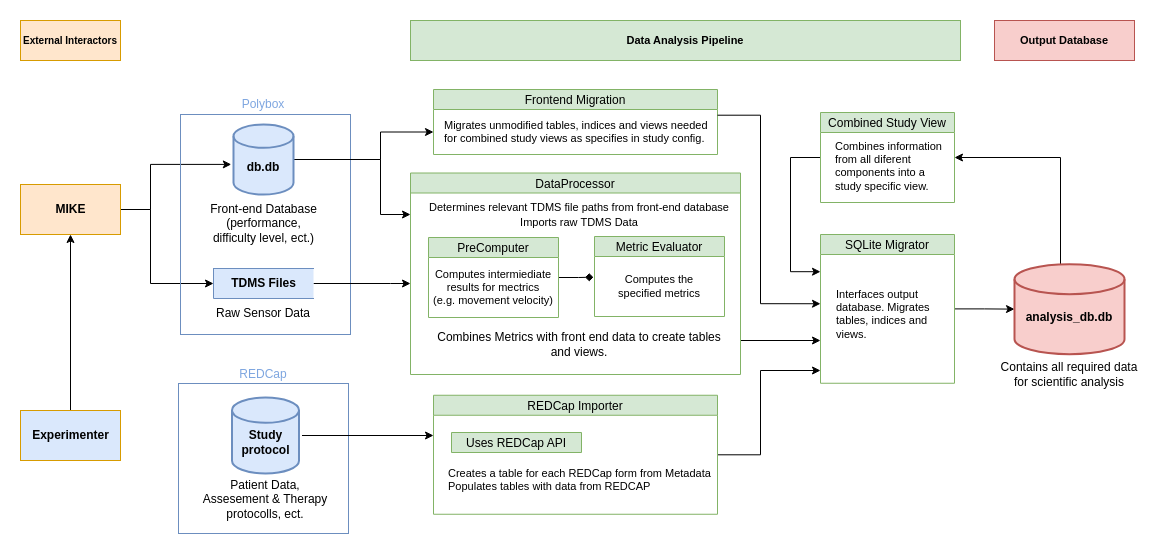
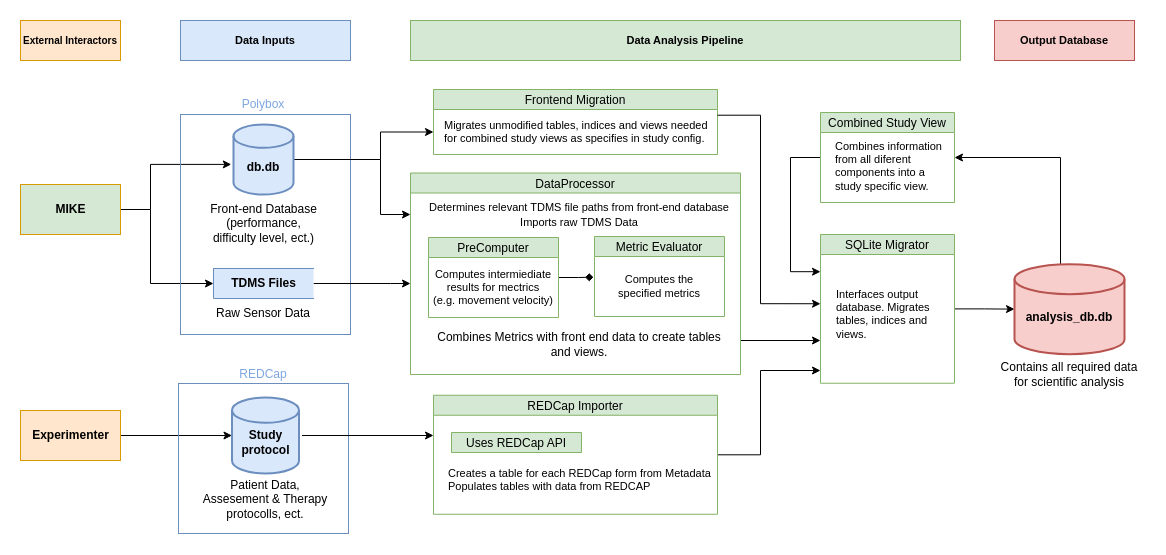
node "Data Inputs": added
node "MIKE": fillcolor #ffe6cc -> #d5e8d4
edge "Experimenter" -> "MIKE": now "Experimenter" -> "Study protocol"
node "Experimenter": fillcolor #dae8fc -> #ffe6cc
